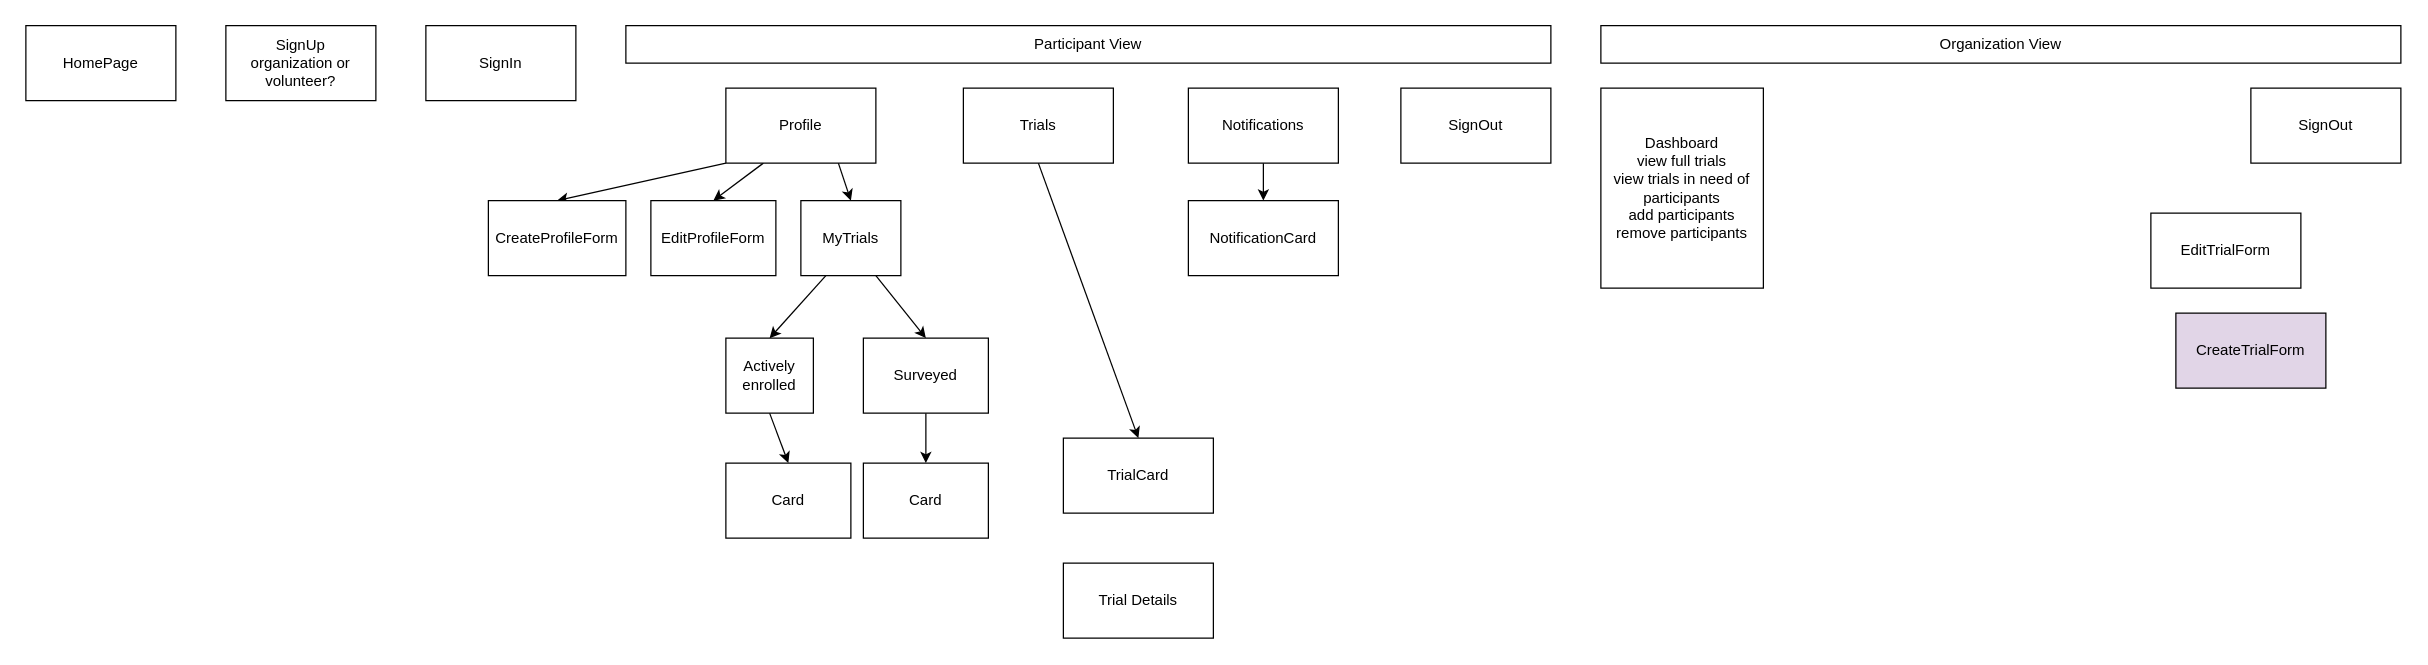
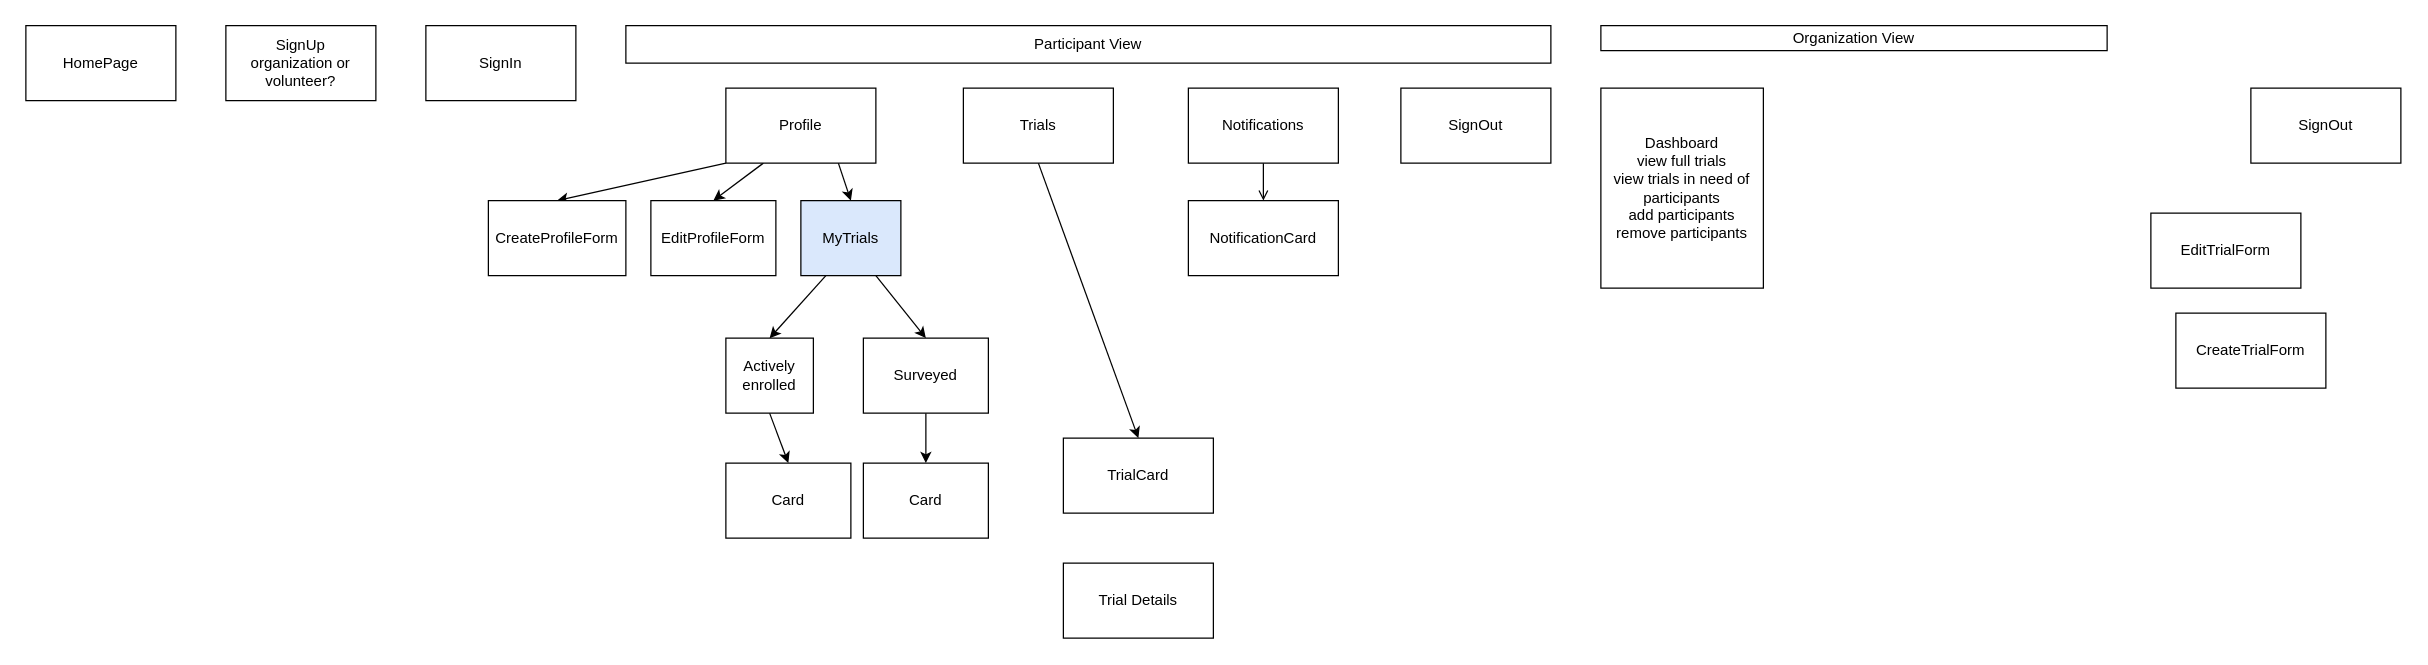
node "Organization View": size 800x38 -> 506x25
edge "Notifications" -> "NotificationCard": arrowhead classic -> open
node "MyTrials": fillcolor #ffffff -> #dae8fc
node "CreateTrialForm": fillcolor #e1d5e7 -> #ffffff
